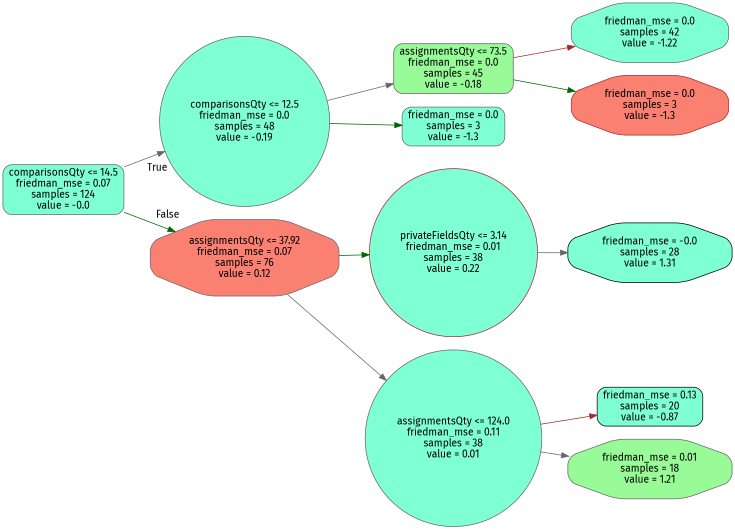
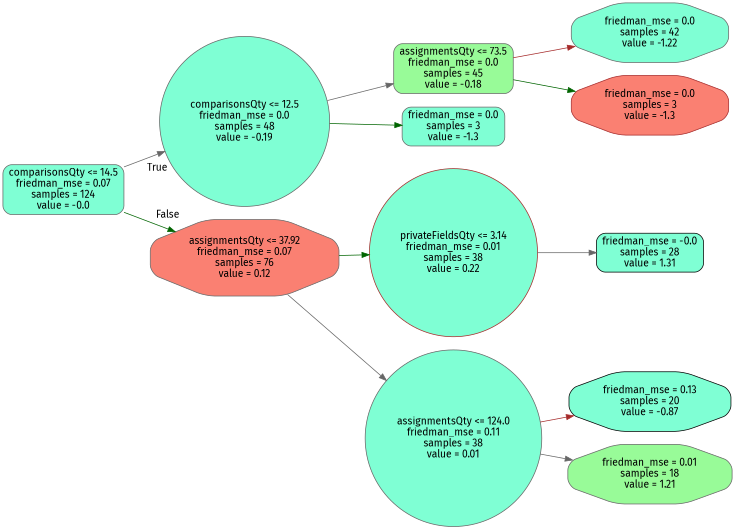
node "friedman_mse = -0.0 samples = 28 value = 1.31": shape octagon -> box
node "friedman_mse = 0.13 samples = 20 value = -0.87": shape box -> octagon
